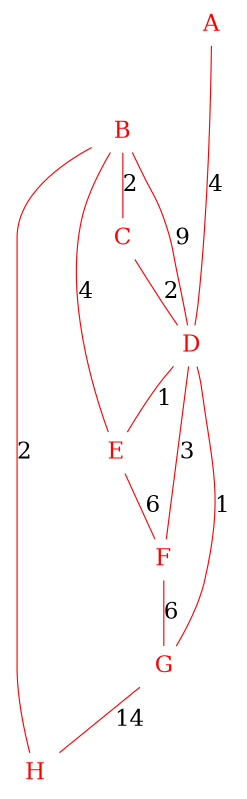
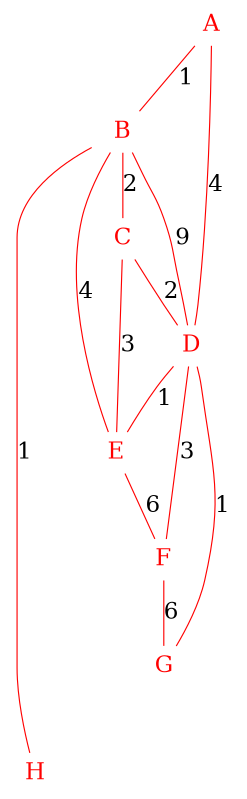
edge "A" -- "B": added, label "1"
edge "C" -- "E": added, label "3"
edge "B" -- "H": label "2" -> "1"
edge "G" -- "H": removed, label "14"
